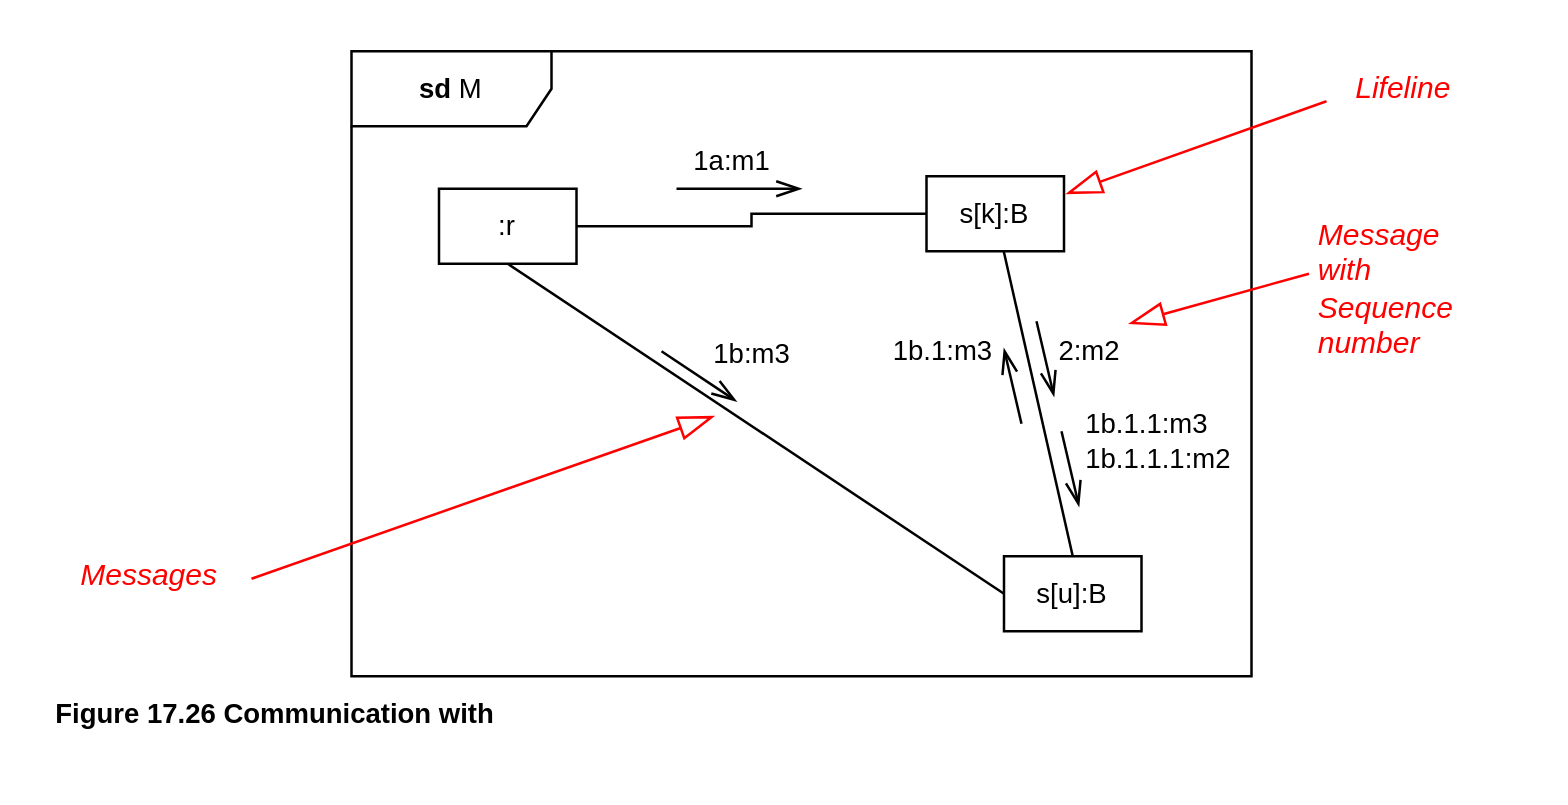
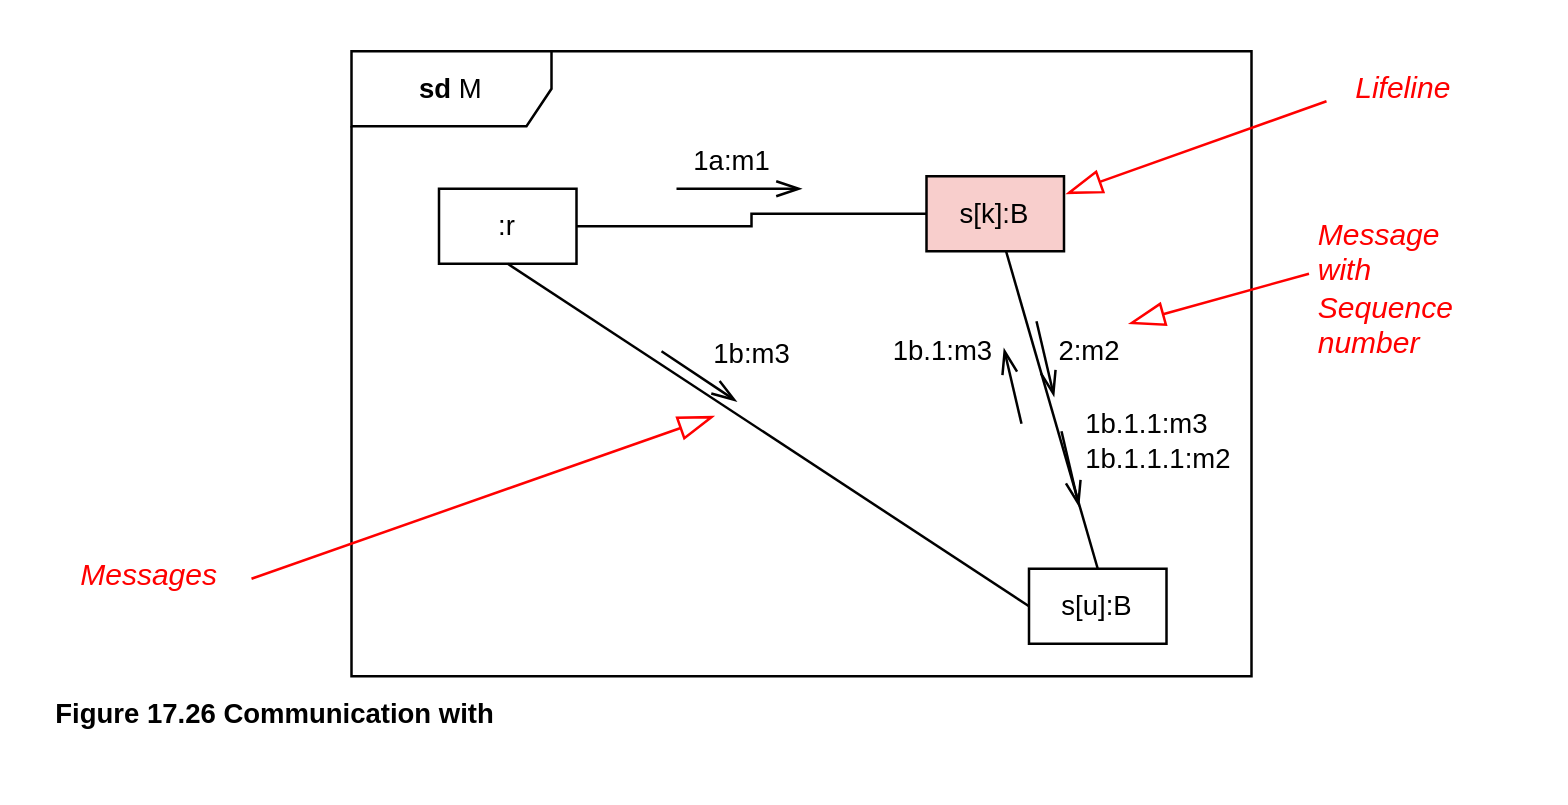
node "s[k]:B": fillcolor #ffffff -> #f8cecc
node "s[u]:B": moved (1073, 594) -> (1098, 606)
